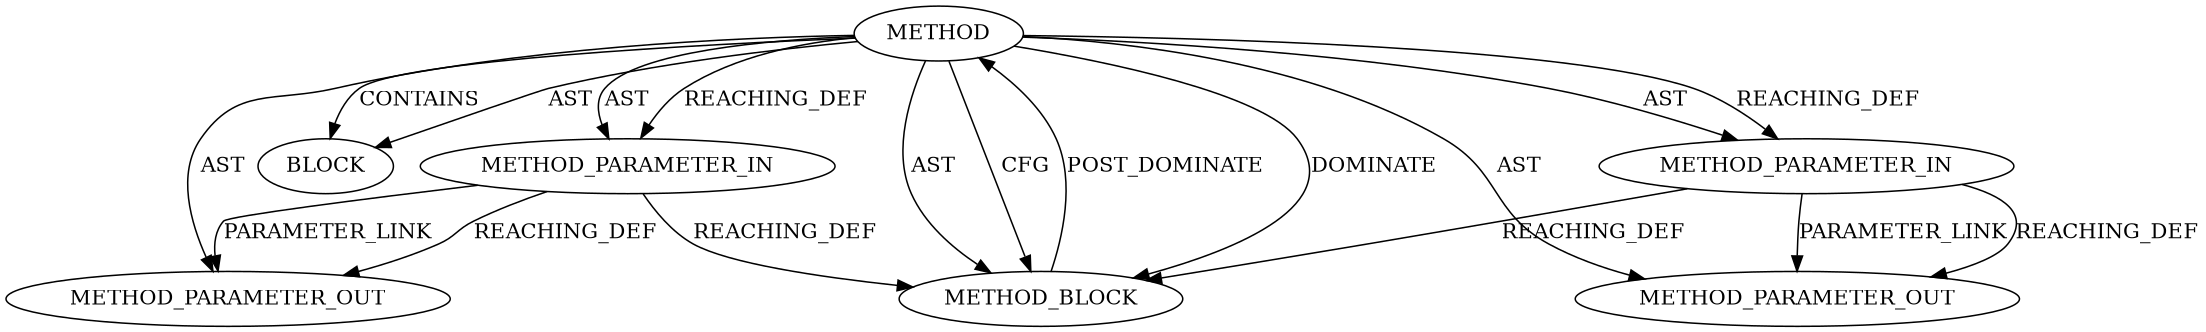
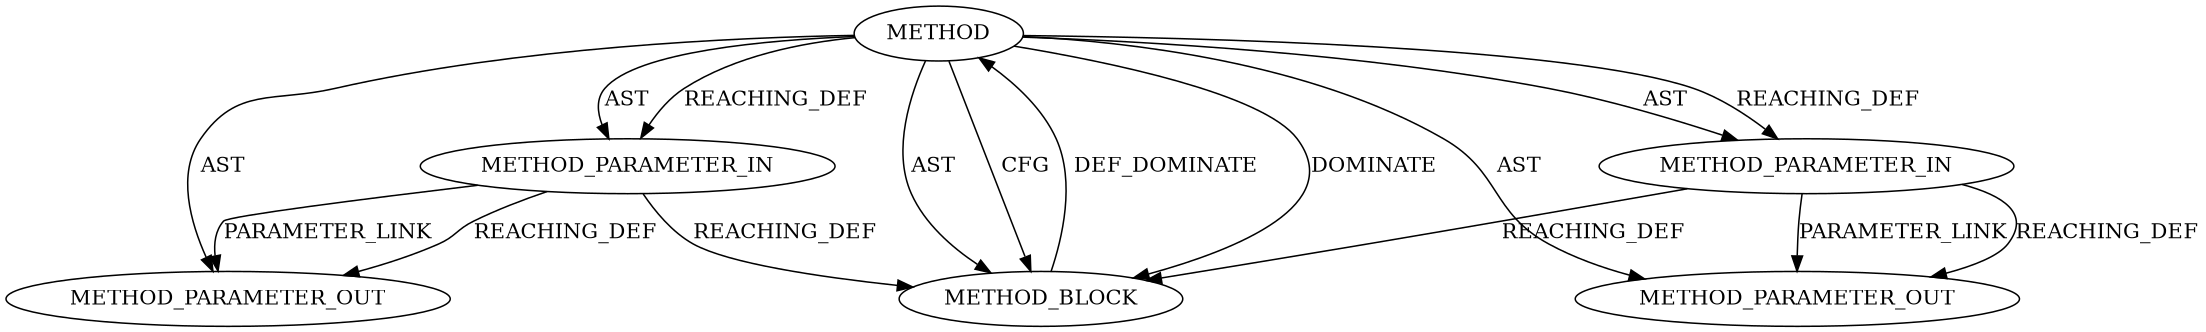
node "BLOCK": removed
edge "METHOD_BLOCK" -> "METHOD": label "POST_DOMINATE" -> "DEF_DOMINATE"
